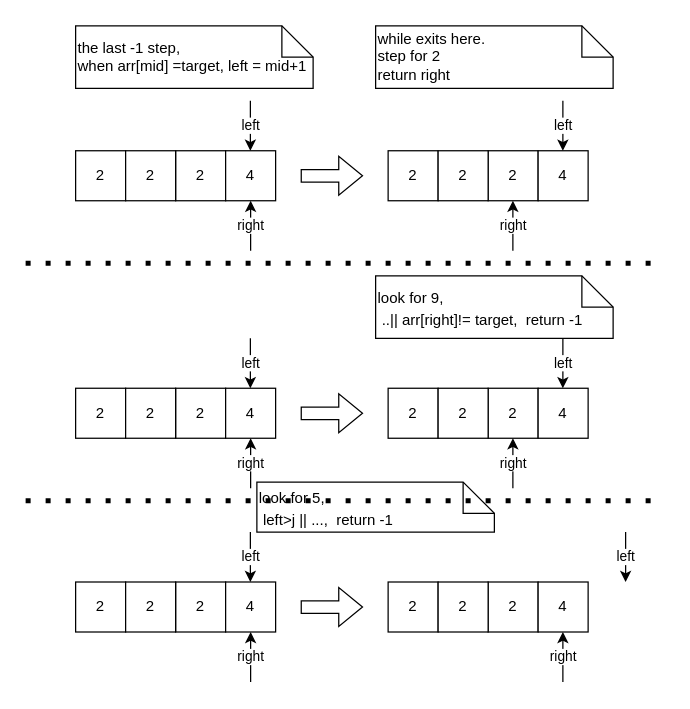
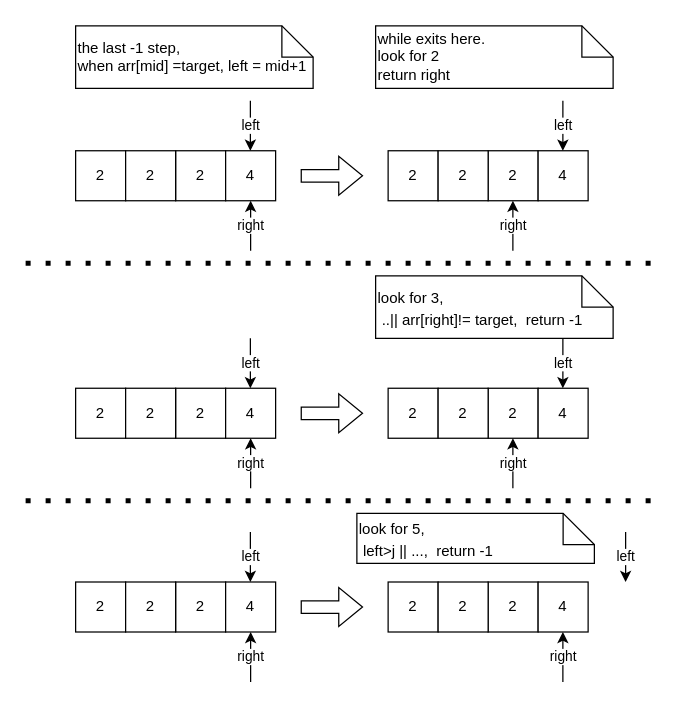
node "while exits here. step for 2 return right": label "while exits here. step for 2 return right" -> "while exits here. look for 2 return right"
node "look for 9, ..|| arr[right]!= target, return -1": label "look for 9, ..|| arr[right]!= target, return -1" -> "look for 3, ..|| arr[right]!= target, return -1"
node "look for 5, left>j || ..., return -1": moved (376, 507) -> (476, 538)
